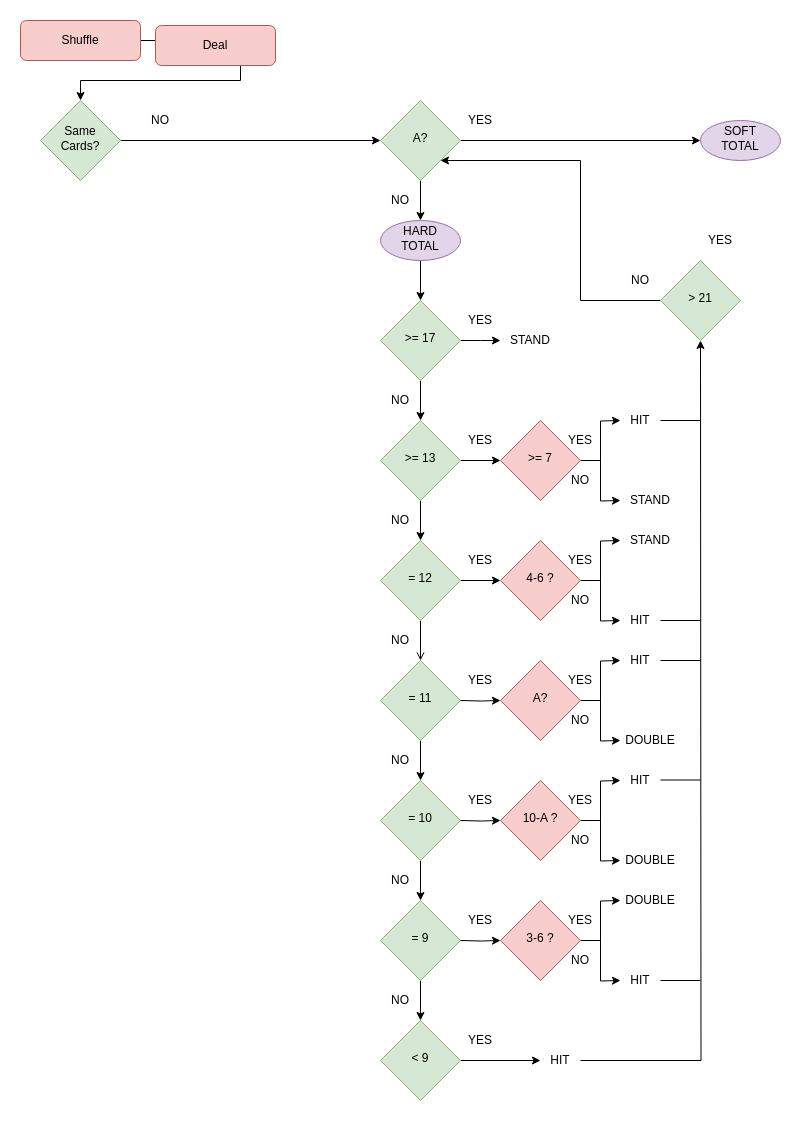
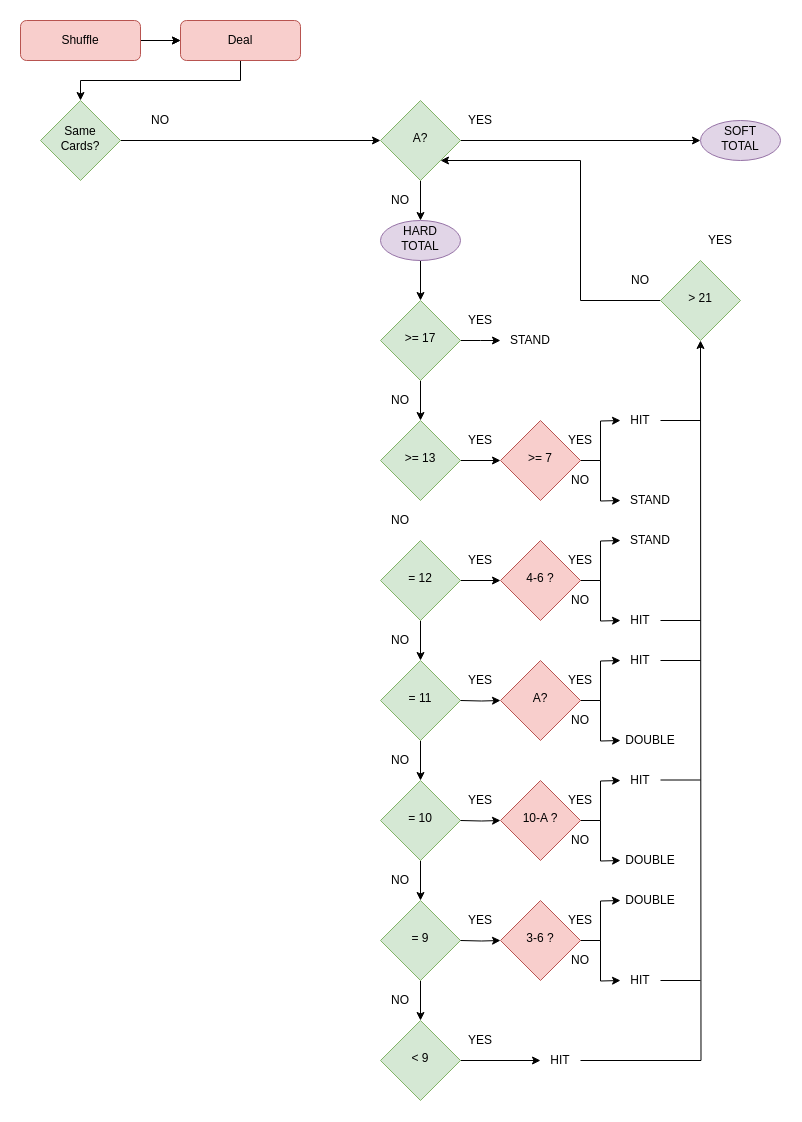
node "Deal": moved (216, 46) -> (241, 41)
edge ">= 13" -> "= 12": removed
edge "= 12" -> "= 11": arrowhead open -> classic
